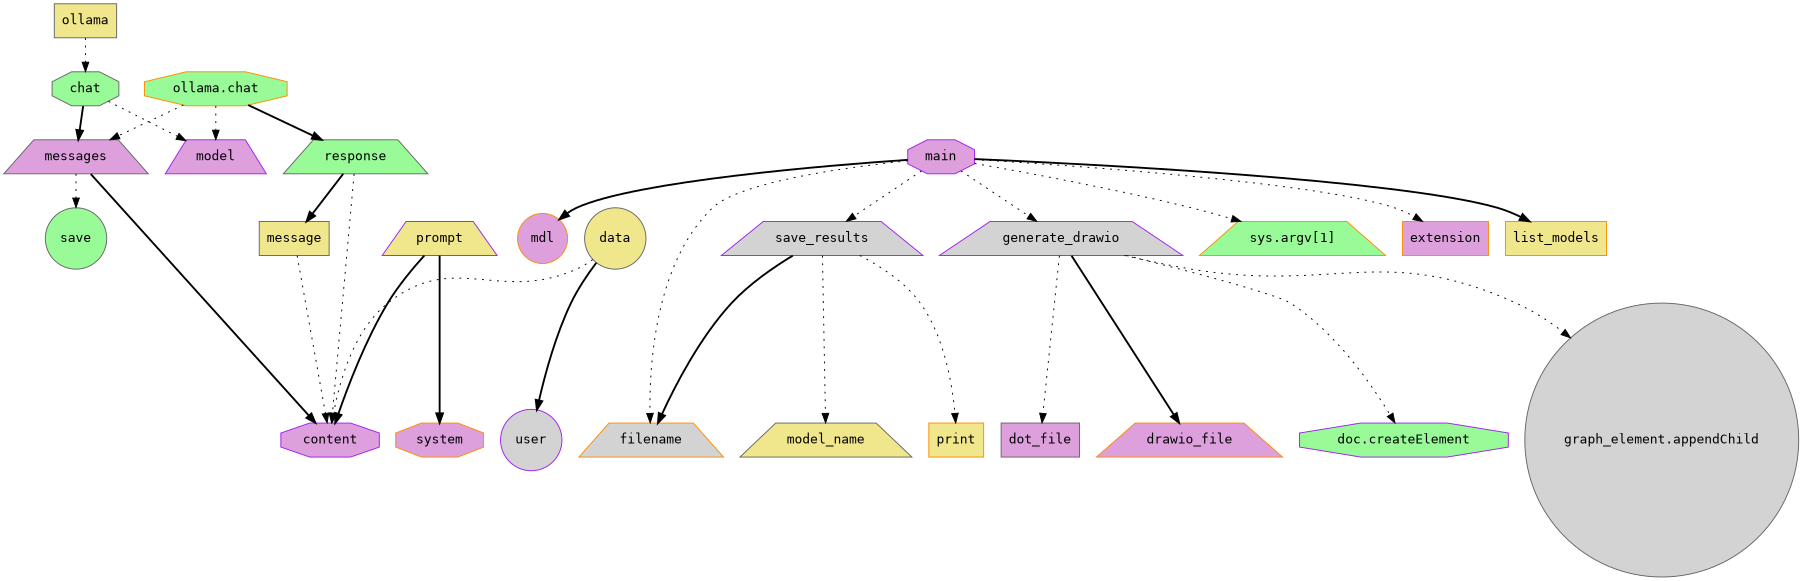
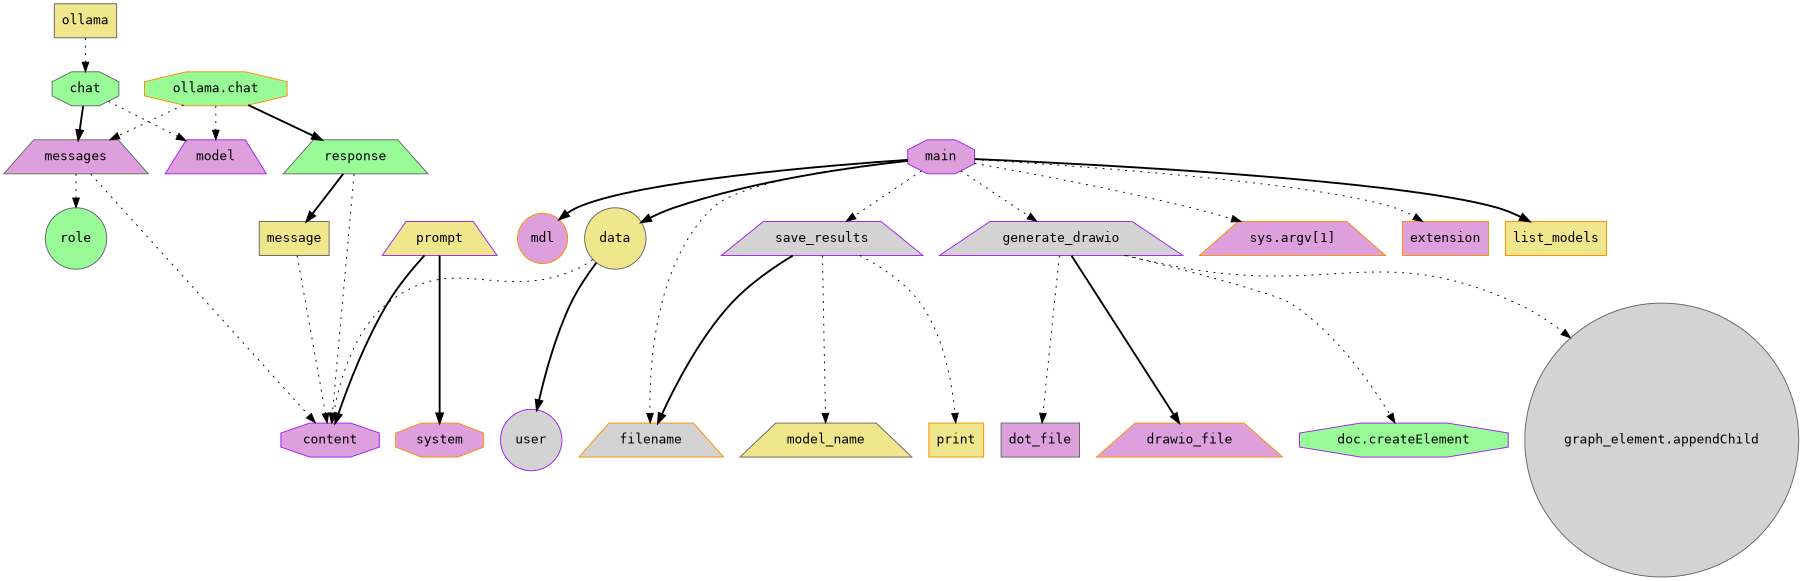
edge "main" -> "data": added
node "save": label "save" -> "role"
node "sys.argv[1]": fillcolor palegreen -> plum
edge "messages" -> "content": style bold -> dotted
